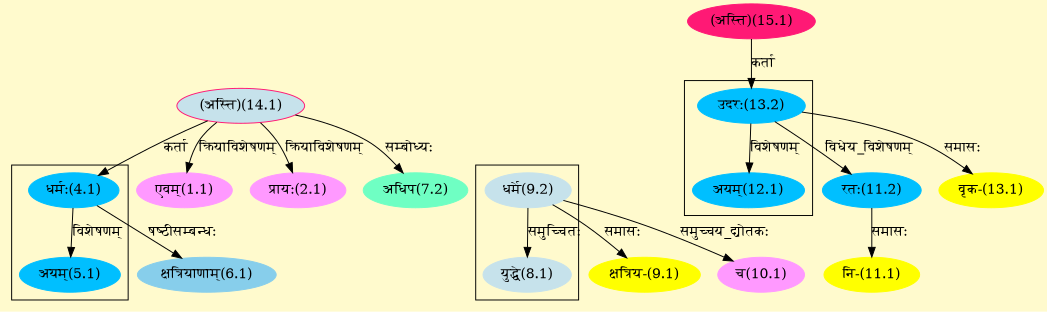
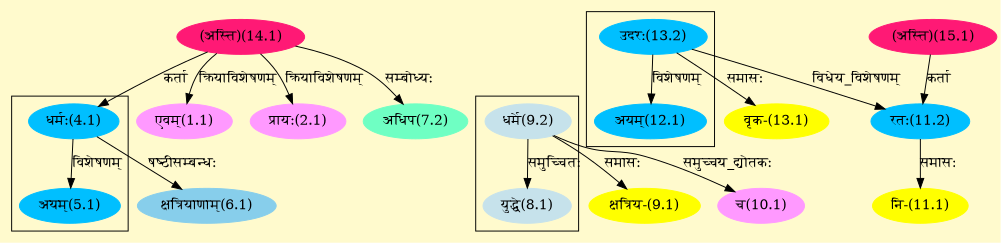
edge "(अस्ति)(15.1)" -> "उदरः(13.2)": now "(अस्ति)(15.1)" -> "रतः(11.2)"
node "(अस्ति)(14.1)": fillcolor #c6e2eb -> #ff1975
